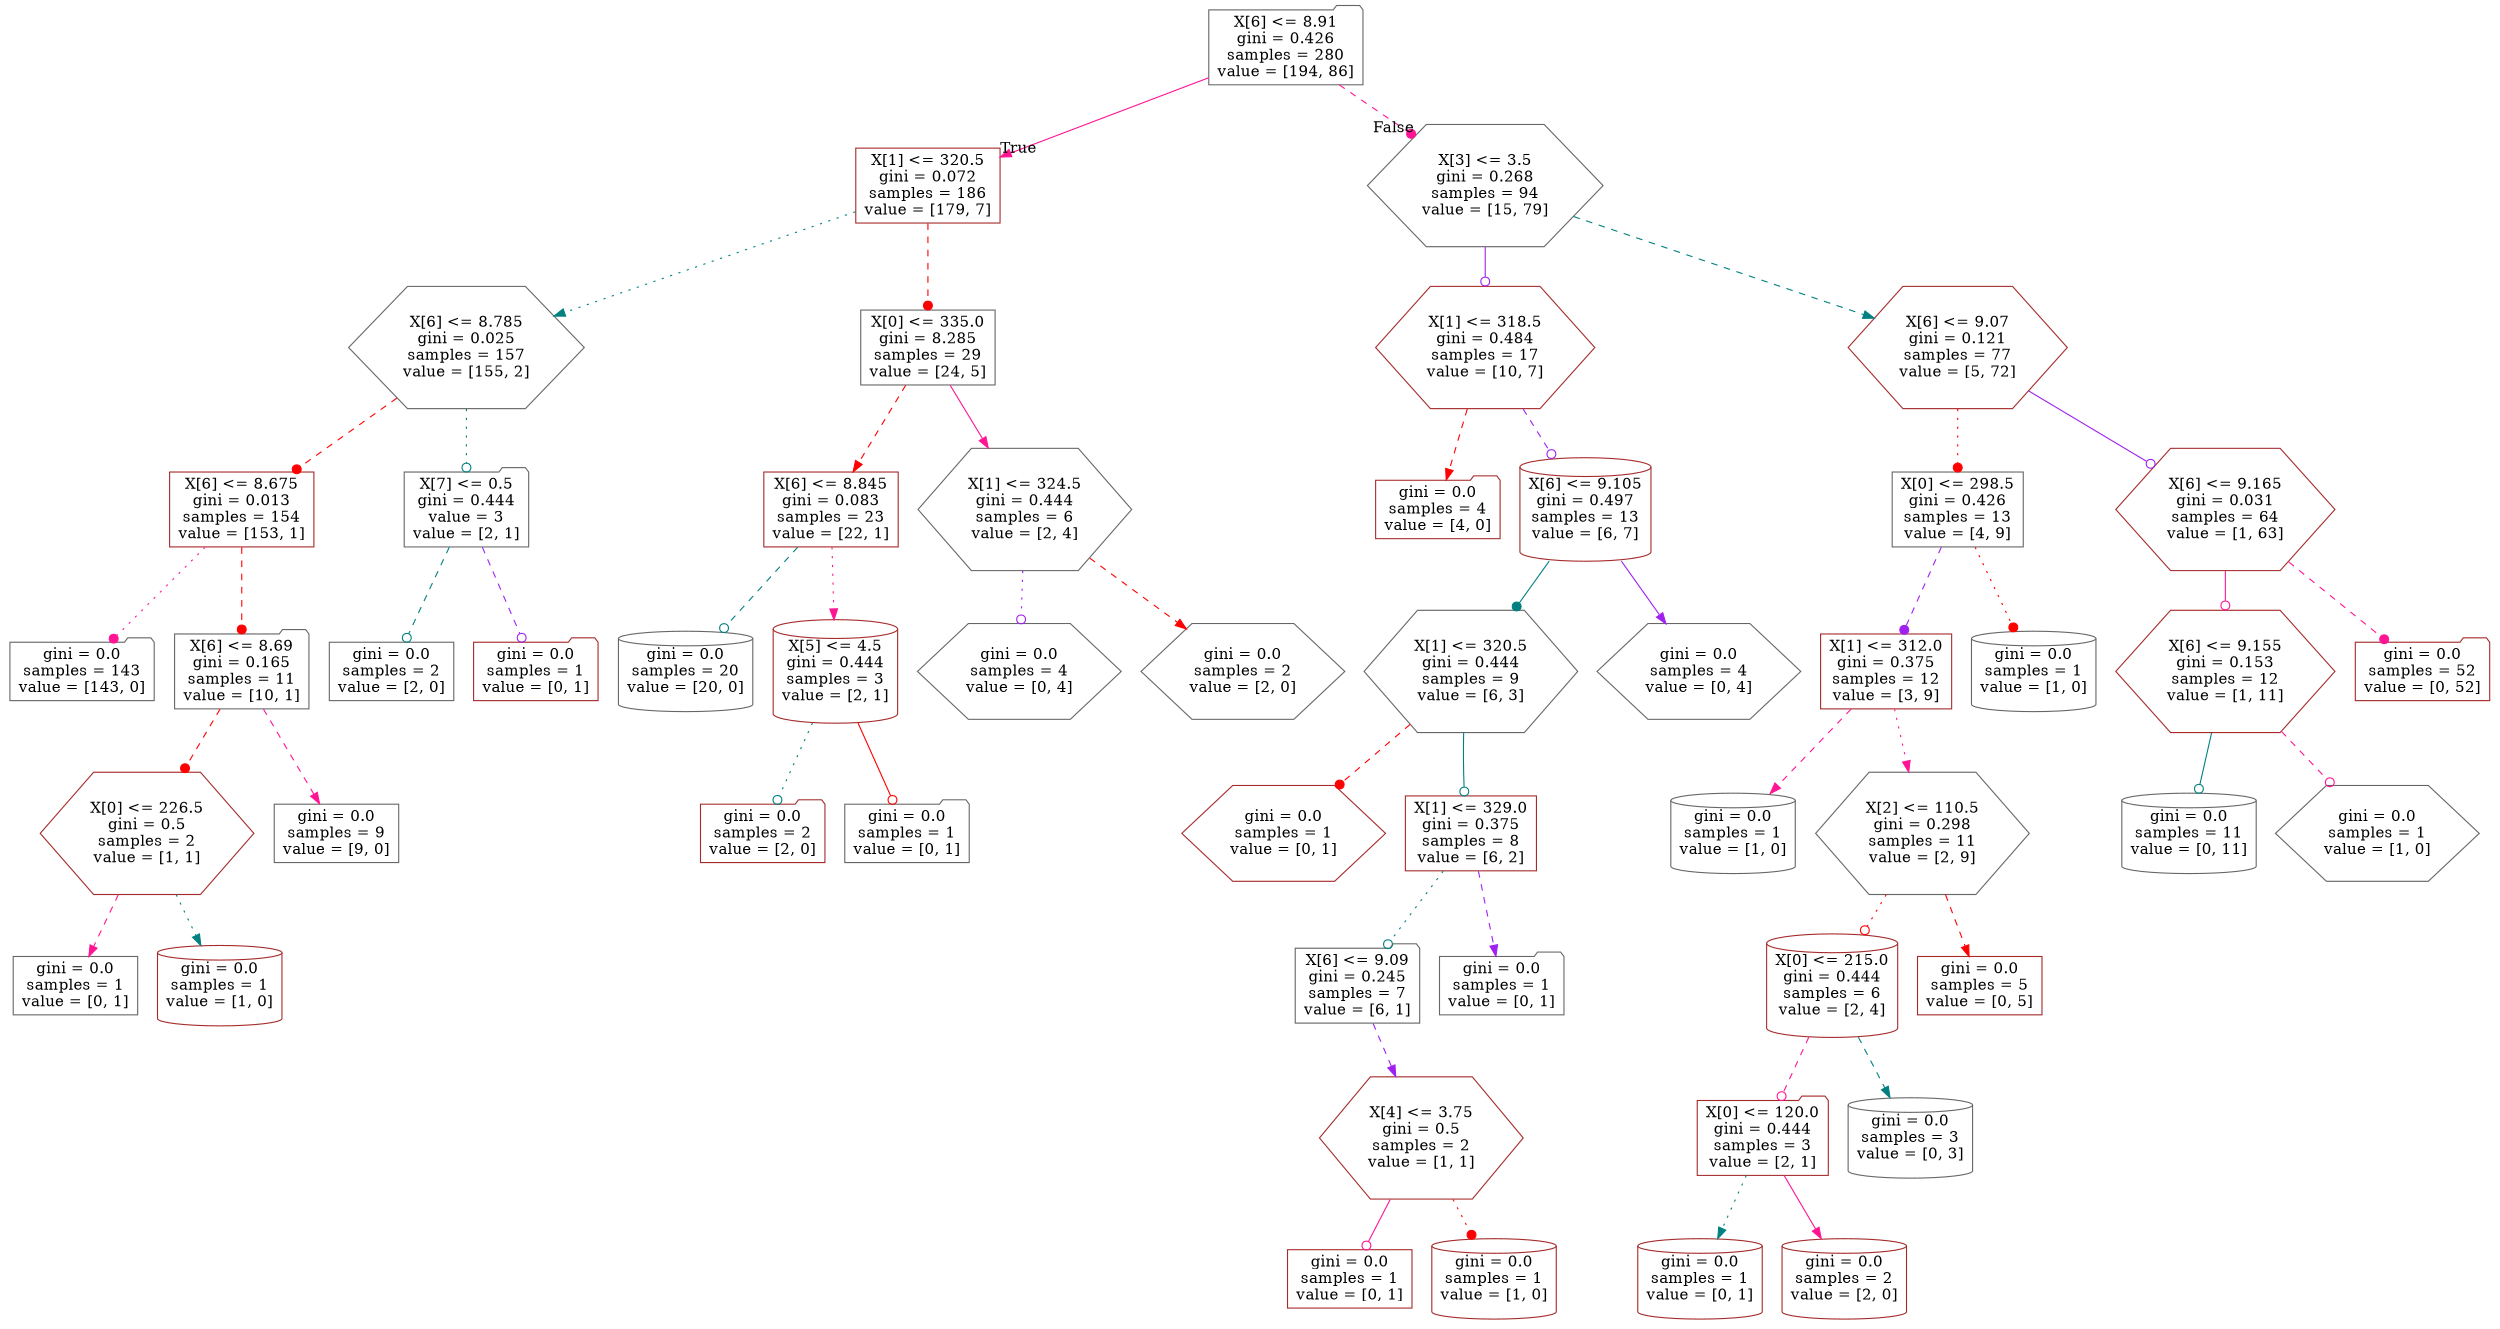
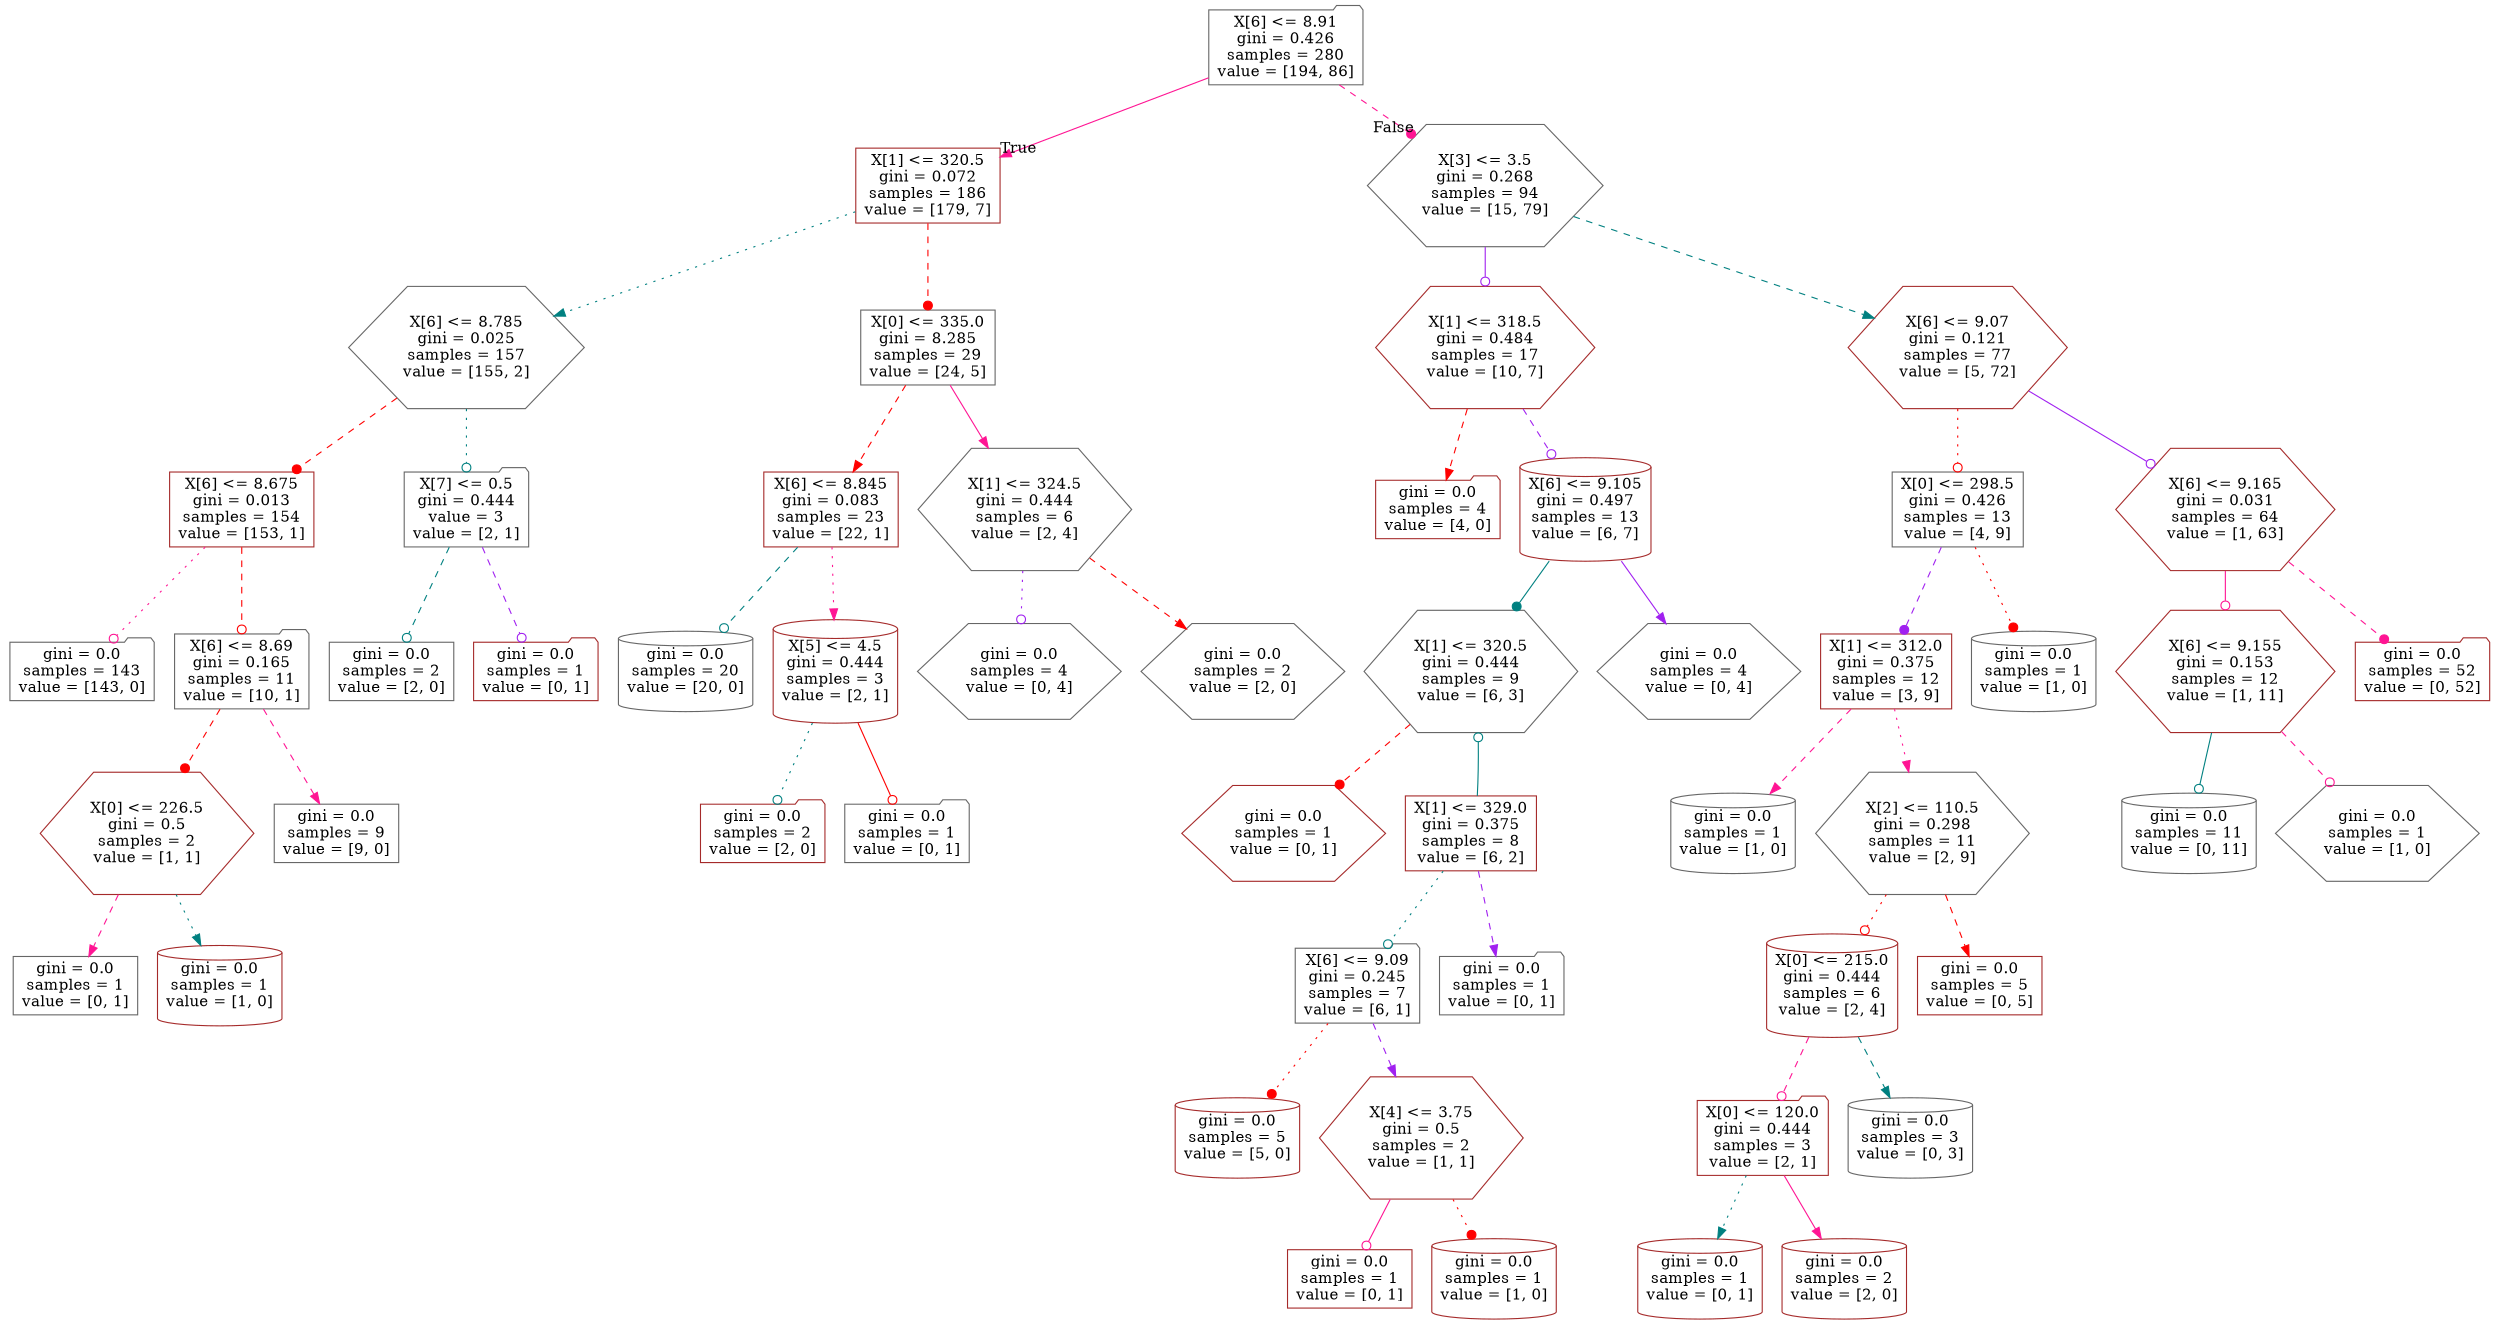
edge "X[6] <= 9.07 gini = 0.121 samples = 77 value = [5, 72]" -> "X[0] <= 298.5 gini = 0.426 samples = 13 value = [4, 9]": arrowhead dot -> odot
edge "X[6] <= 8.675 gini = 0.013 samples = 154 value = [153, 1]" -> "X[6] <= 8.69 gini = 0.165 samples = 11 value = [10, 1]": arrowhead dot -> odot
edge "X[6] <= 8.675 gini = 0.013 samples = 154 value = [153, 1]" -> "gini = 0.0 samples = 143 value = [143, 0]": arrowhead dot -> odot
edge "X[1] <= 320.5 gini = 0.444 samples = 9 value = [6, 3]" -> "X[1] <= 329.0 gini = 0.375 samples = 8 value = [6, 2]": reversed
node "gini = 0.0 samples = 5 value = [5, 0]": added
